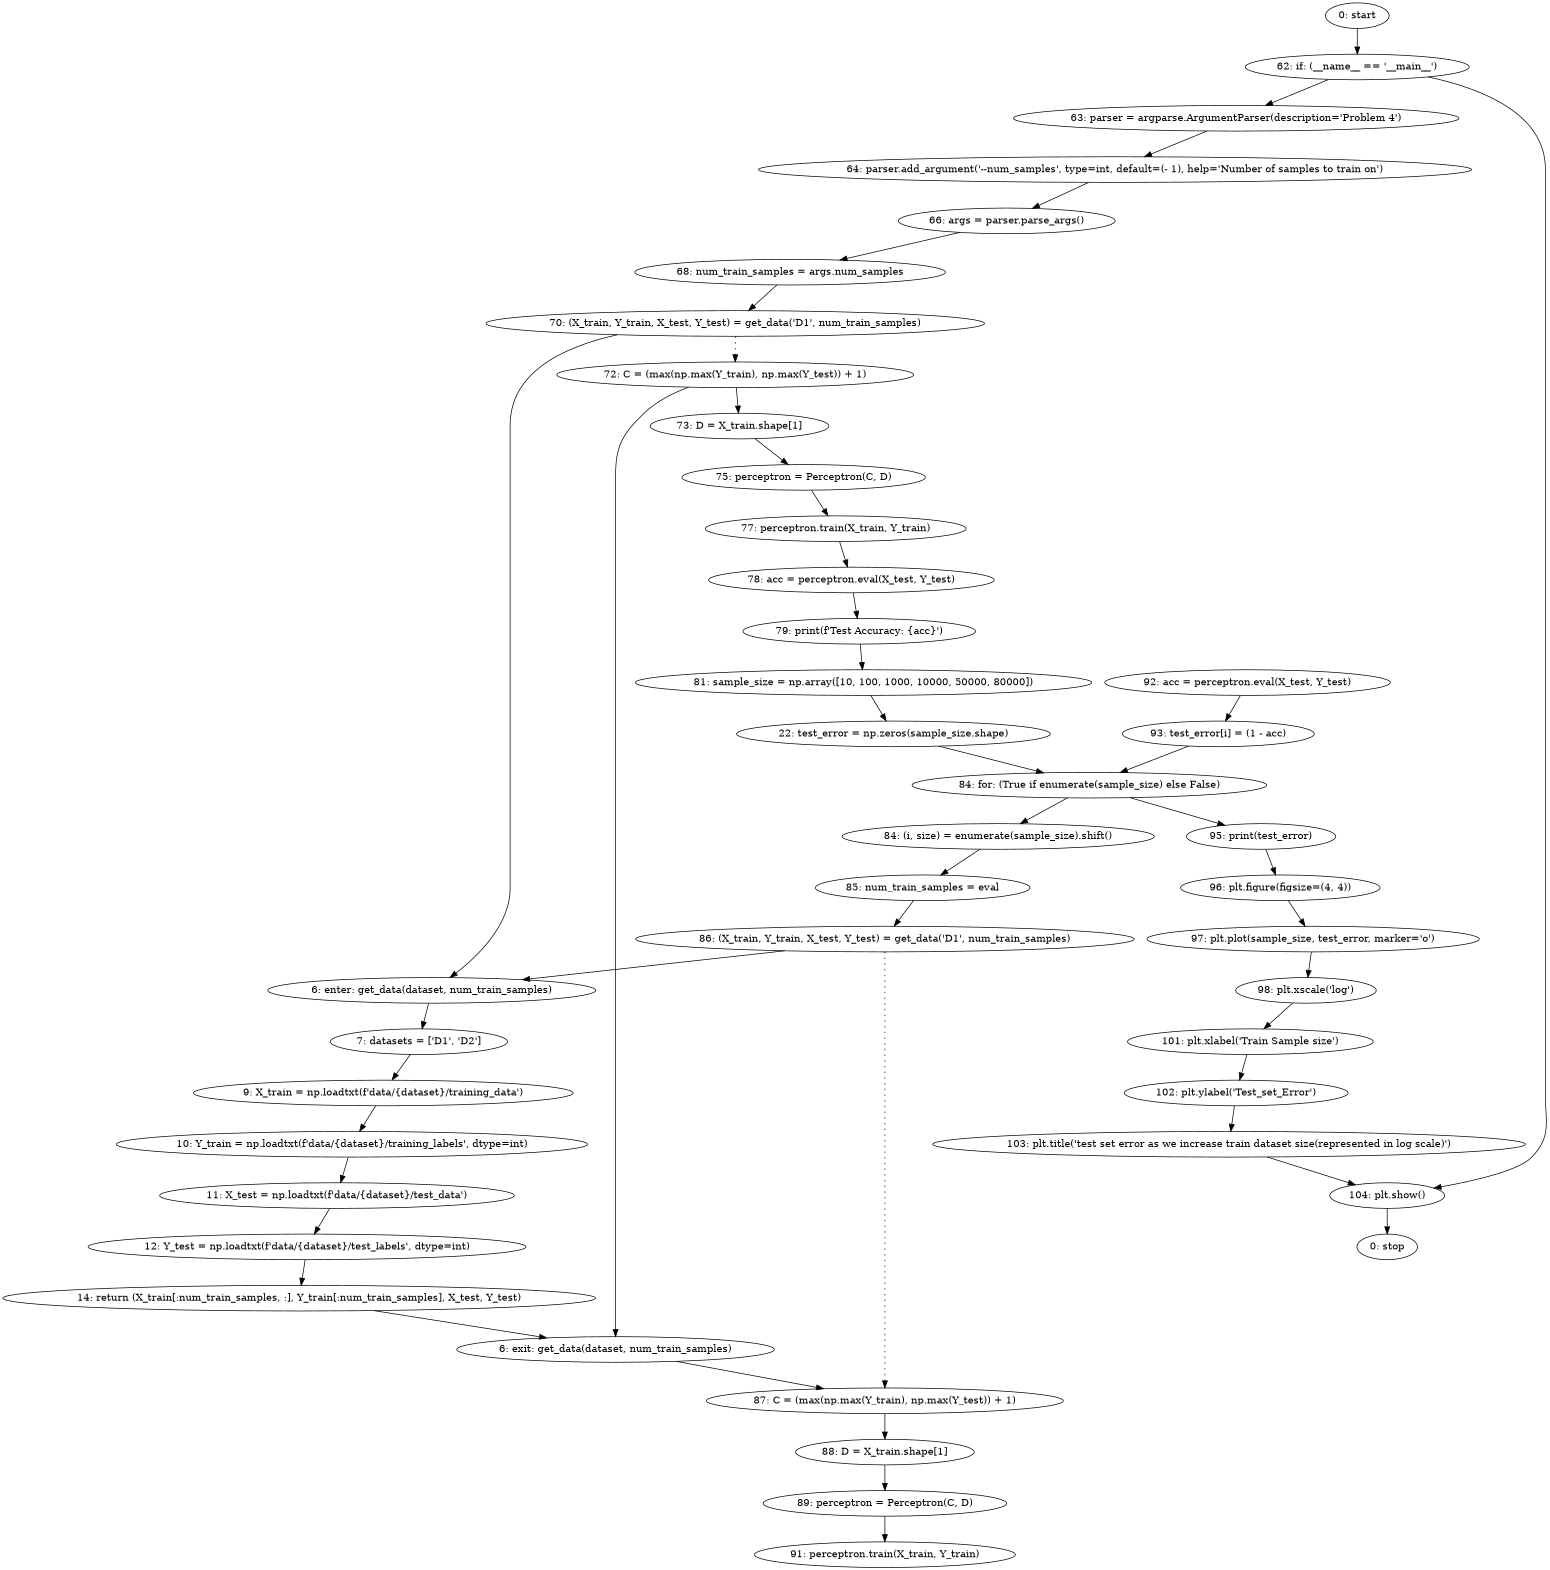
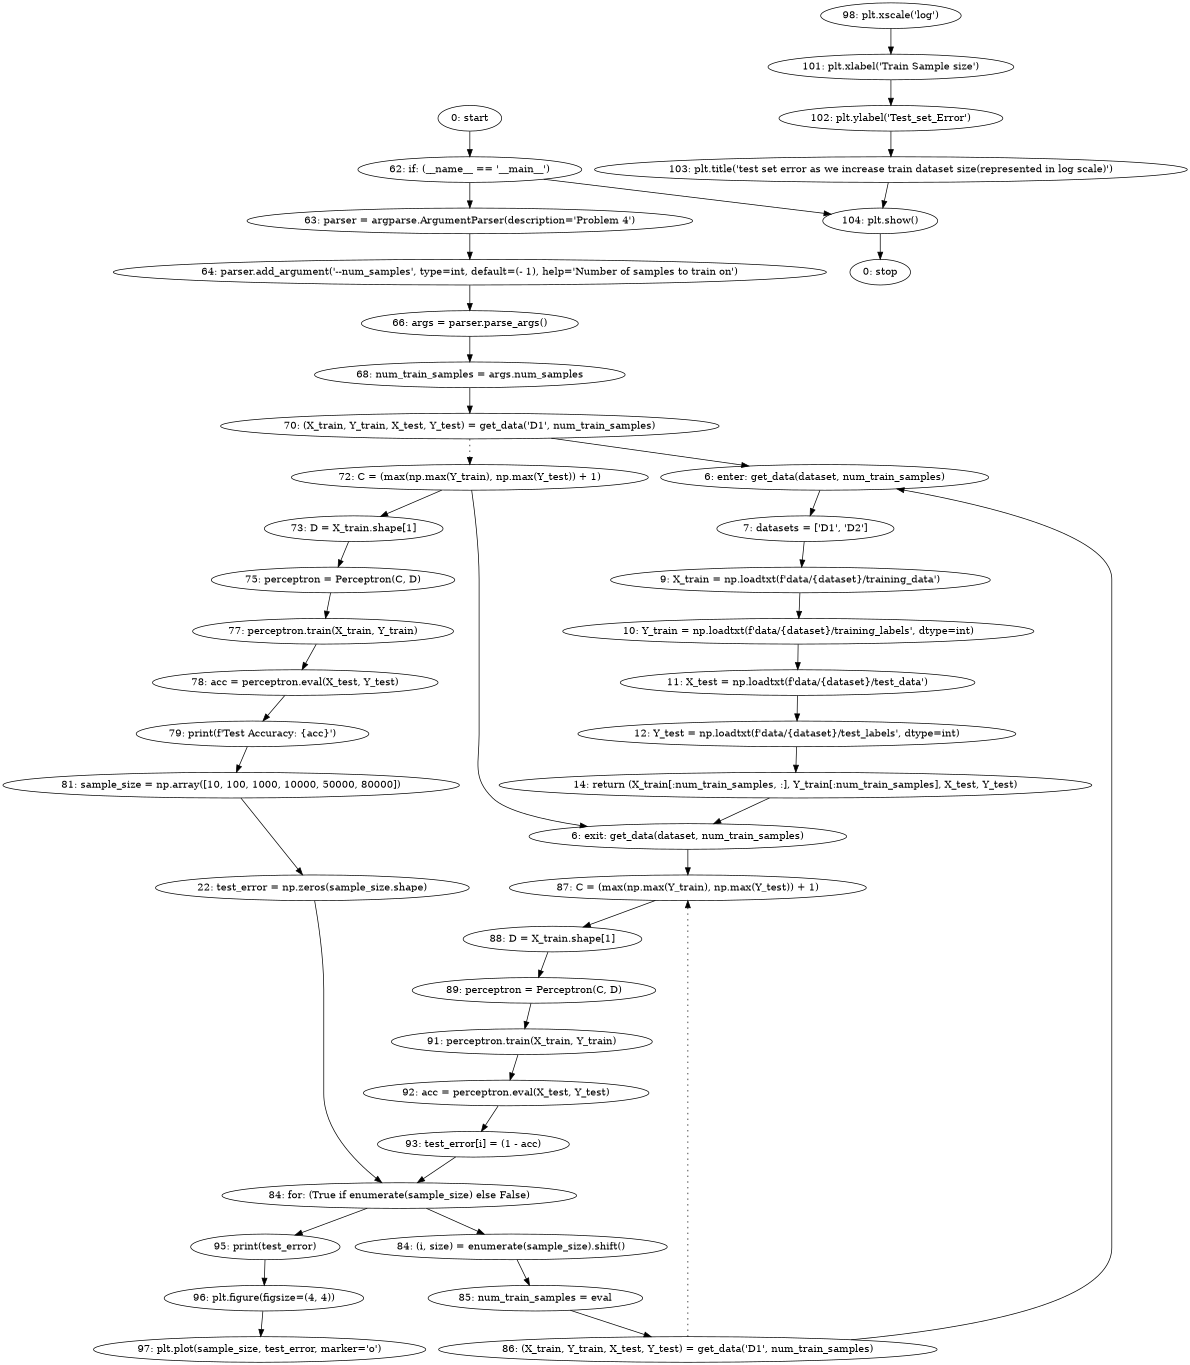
edge "97: plt.plot(sample_size, test_error, marker='o')" -> "98: plt.xscale('log')": removed
edge "91: perceptron.train(X_train, Y_train)" -> "92: acc = perceptron.eval(X_test, Y_test)": added
